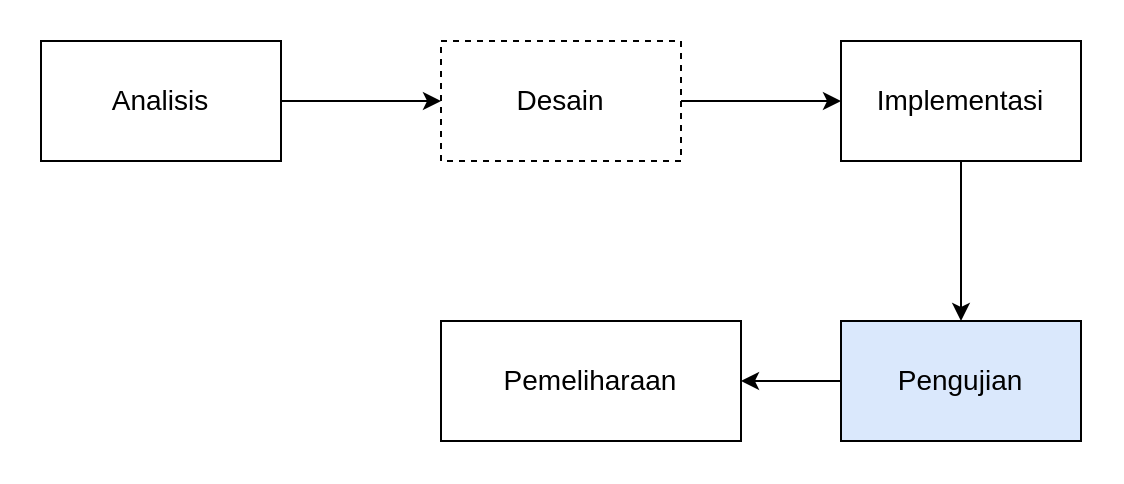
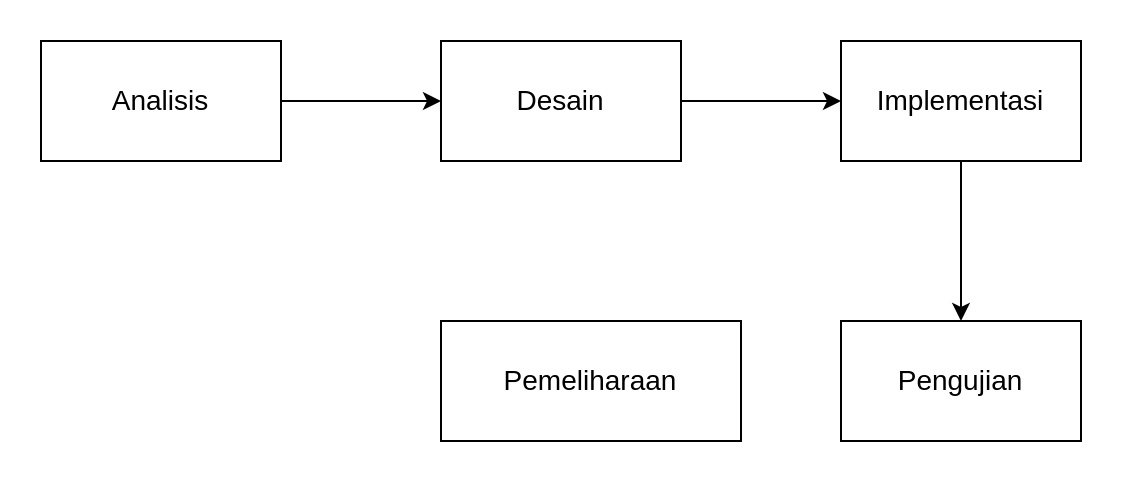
node "Desain": style dashed -> solid
edge "Pengujian" -> "Pemeliharaan": removed
node "Pengujian": fillcolor #dae8fc -> #ffffff
